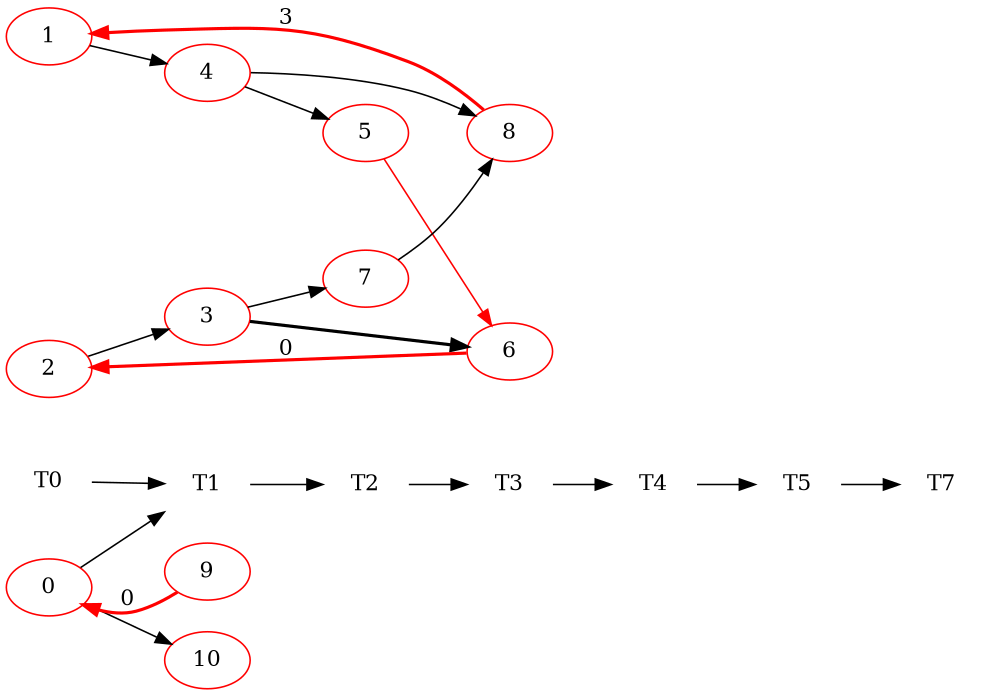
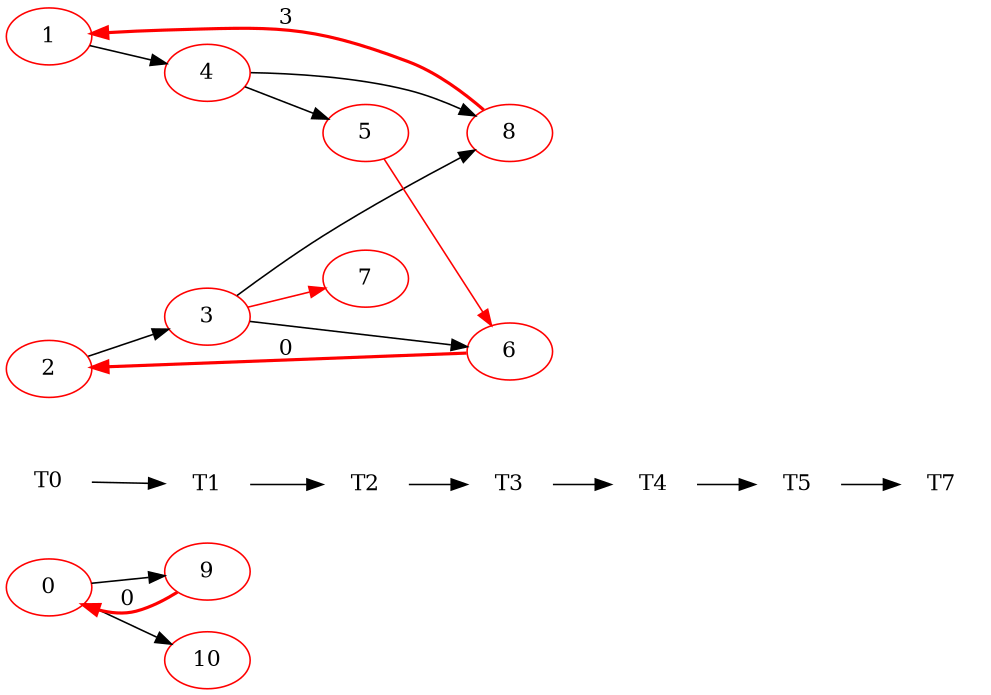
edge "7" -> "8": now "3" -> "8"
edge "3" -> "7": color black -> red
edge "3" -> "6": style bold -> solid
edge "0" -> "T1": now "0" -> "9"
